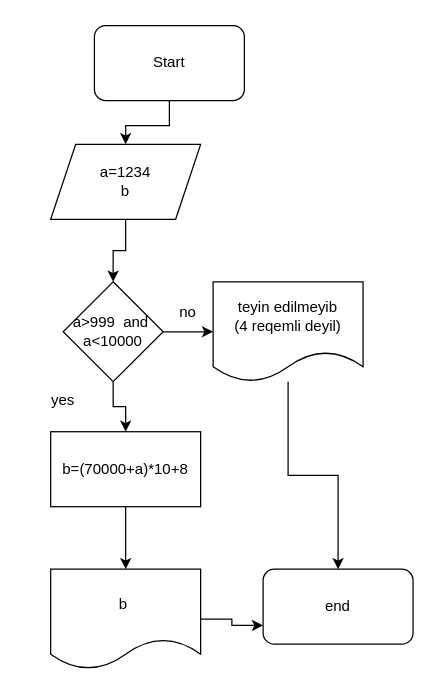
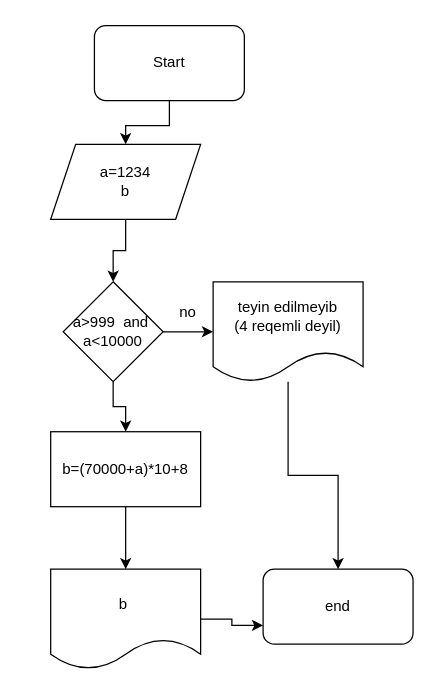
node "yes": removed
